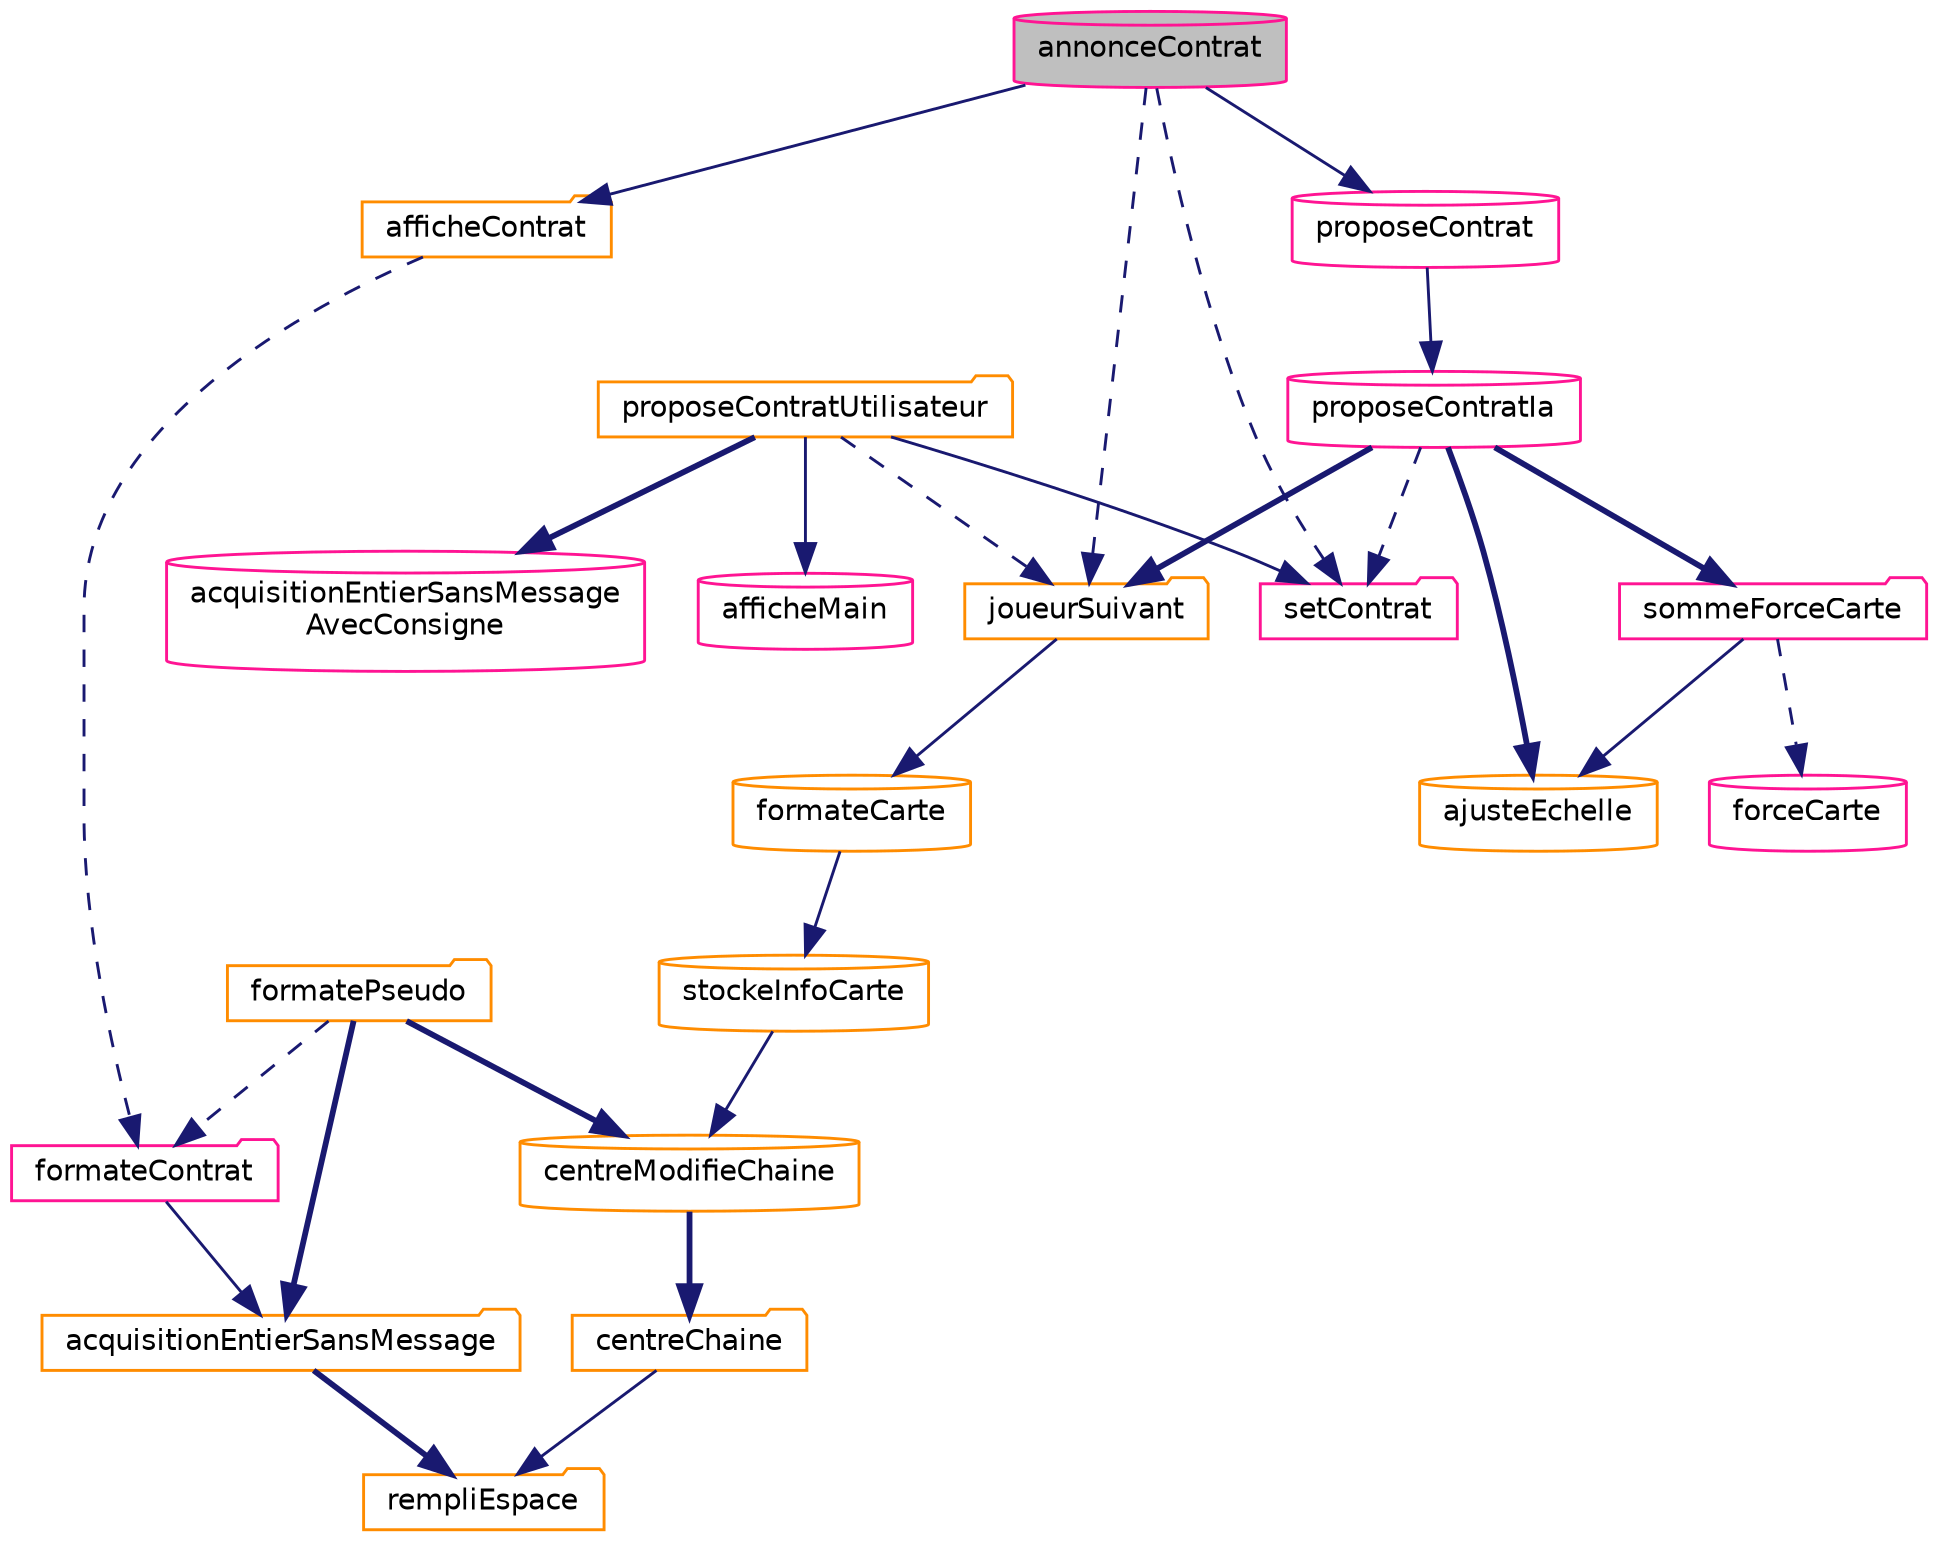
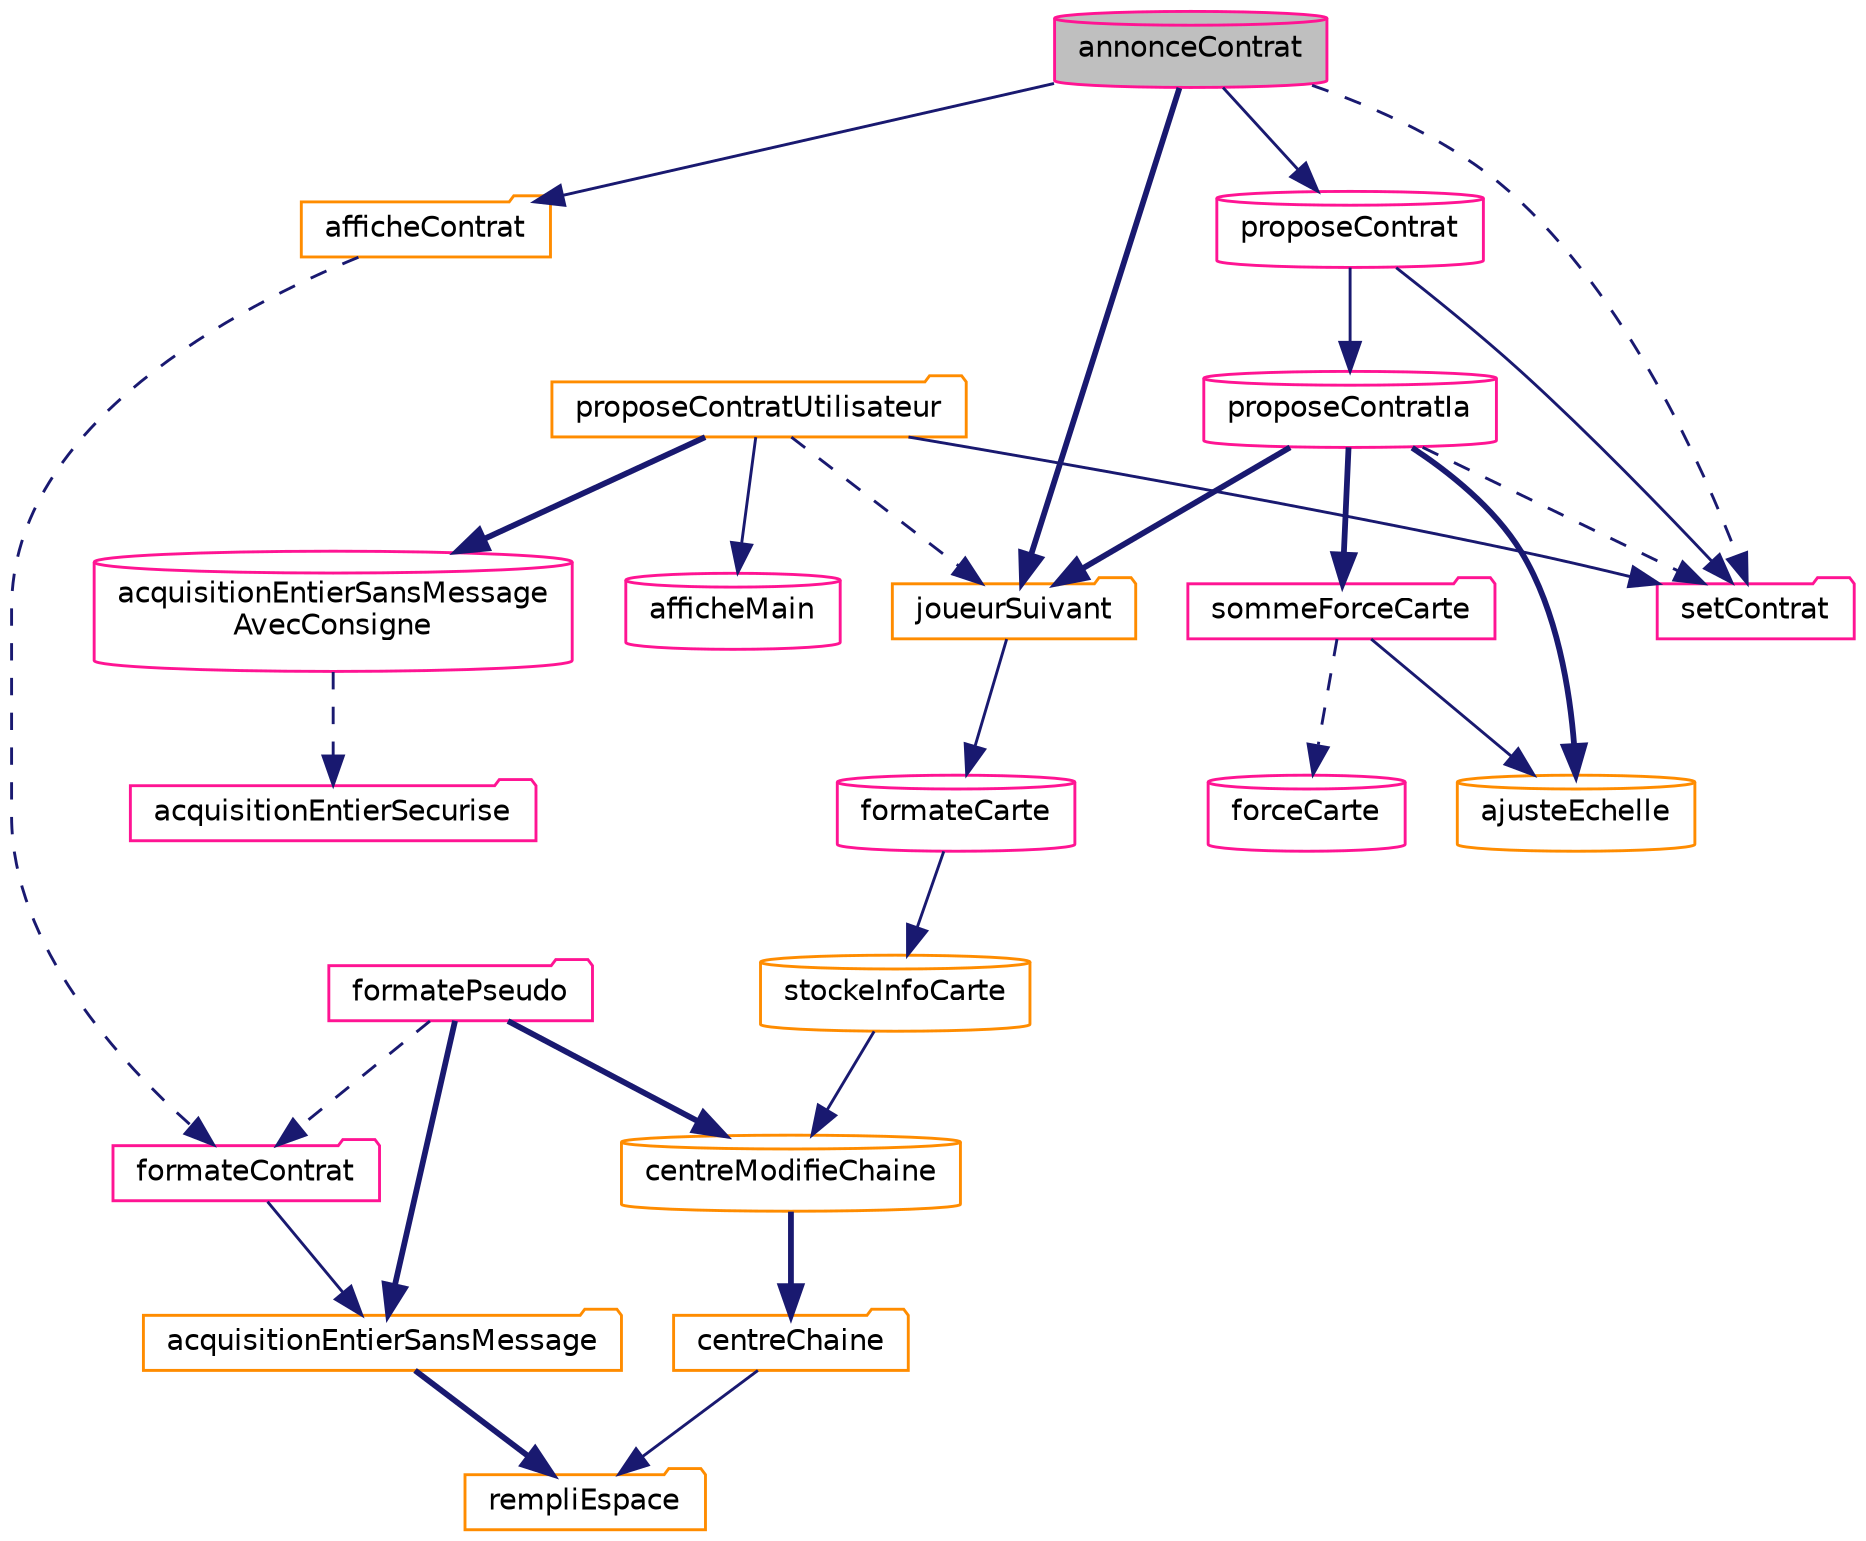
edge "annonceContrat" -> "joueurSuivant": style dashed -> bold
edge "proposeContrat" -> "setContrat": added
node "acquisitionEntierSecurise": added
node "formateCarte": color darkorange -> deeppink
node "formatePseudo": color darkorange -> deeppink
